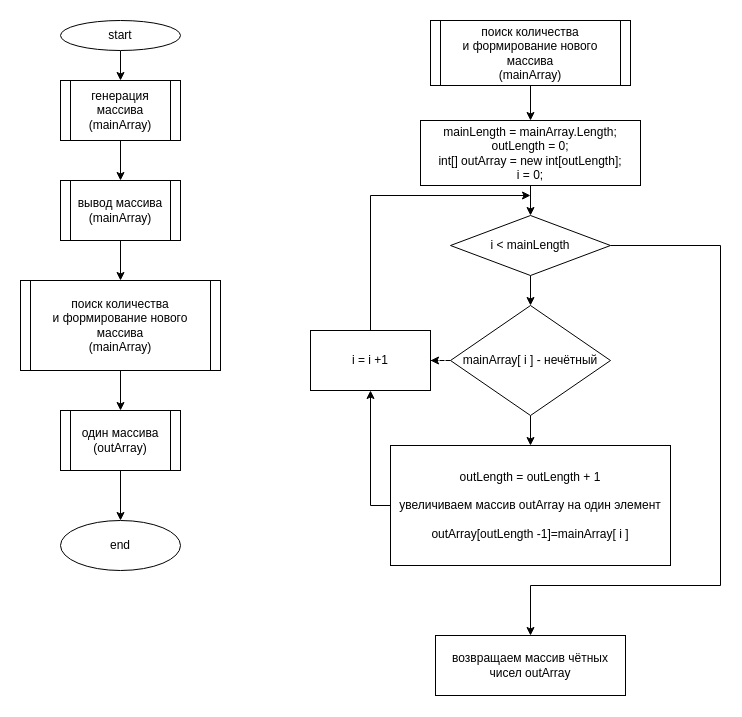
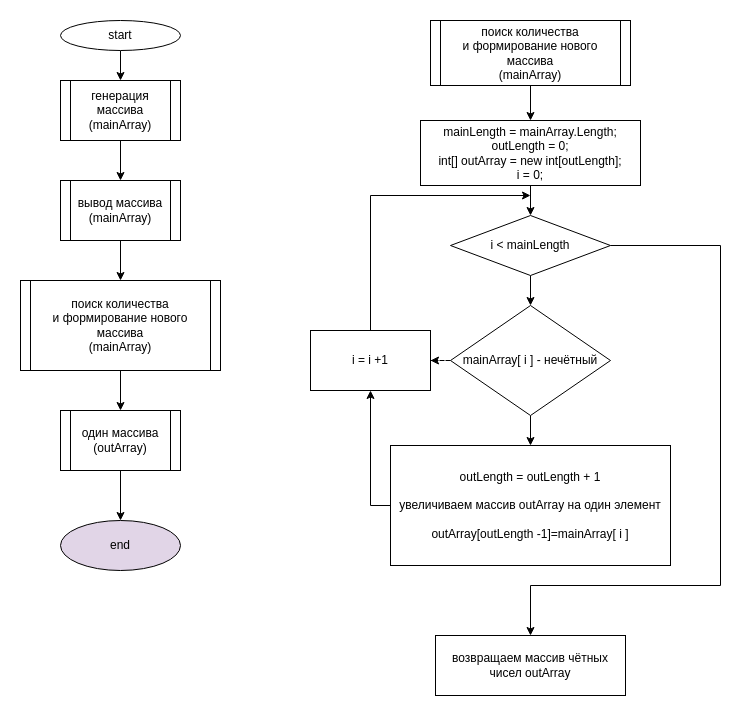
node "end": fillcolor #ffffff -> #e1d5e7
